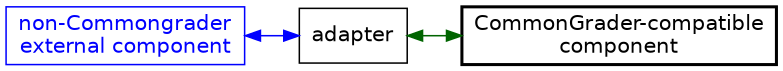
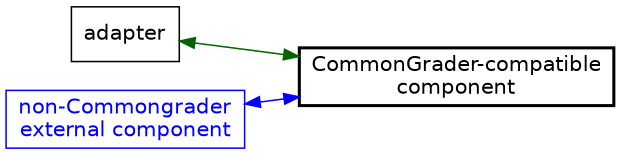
edge "non-Commongrader external component" -- "adapter": now "non-Commongrader external component" -- "CommonGrader-compatible component"
